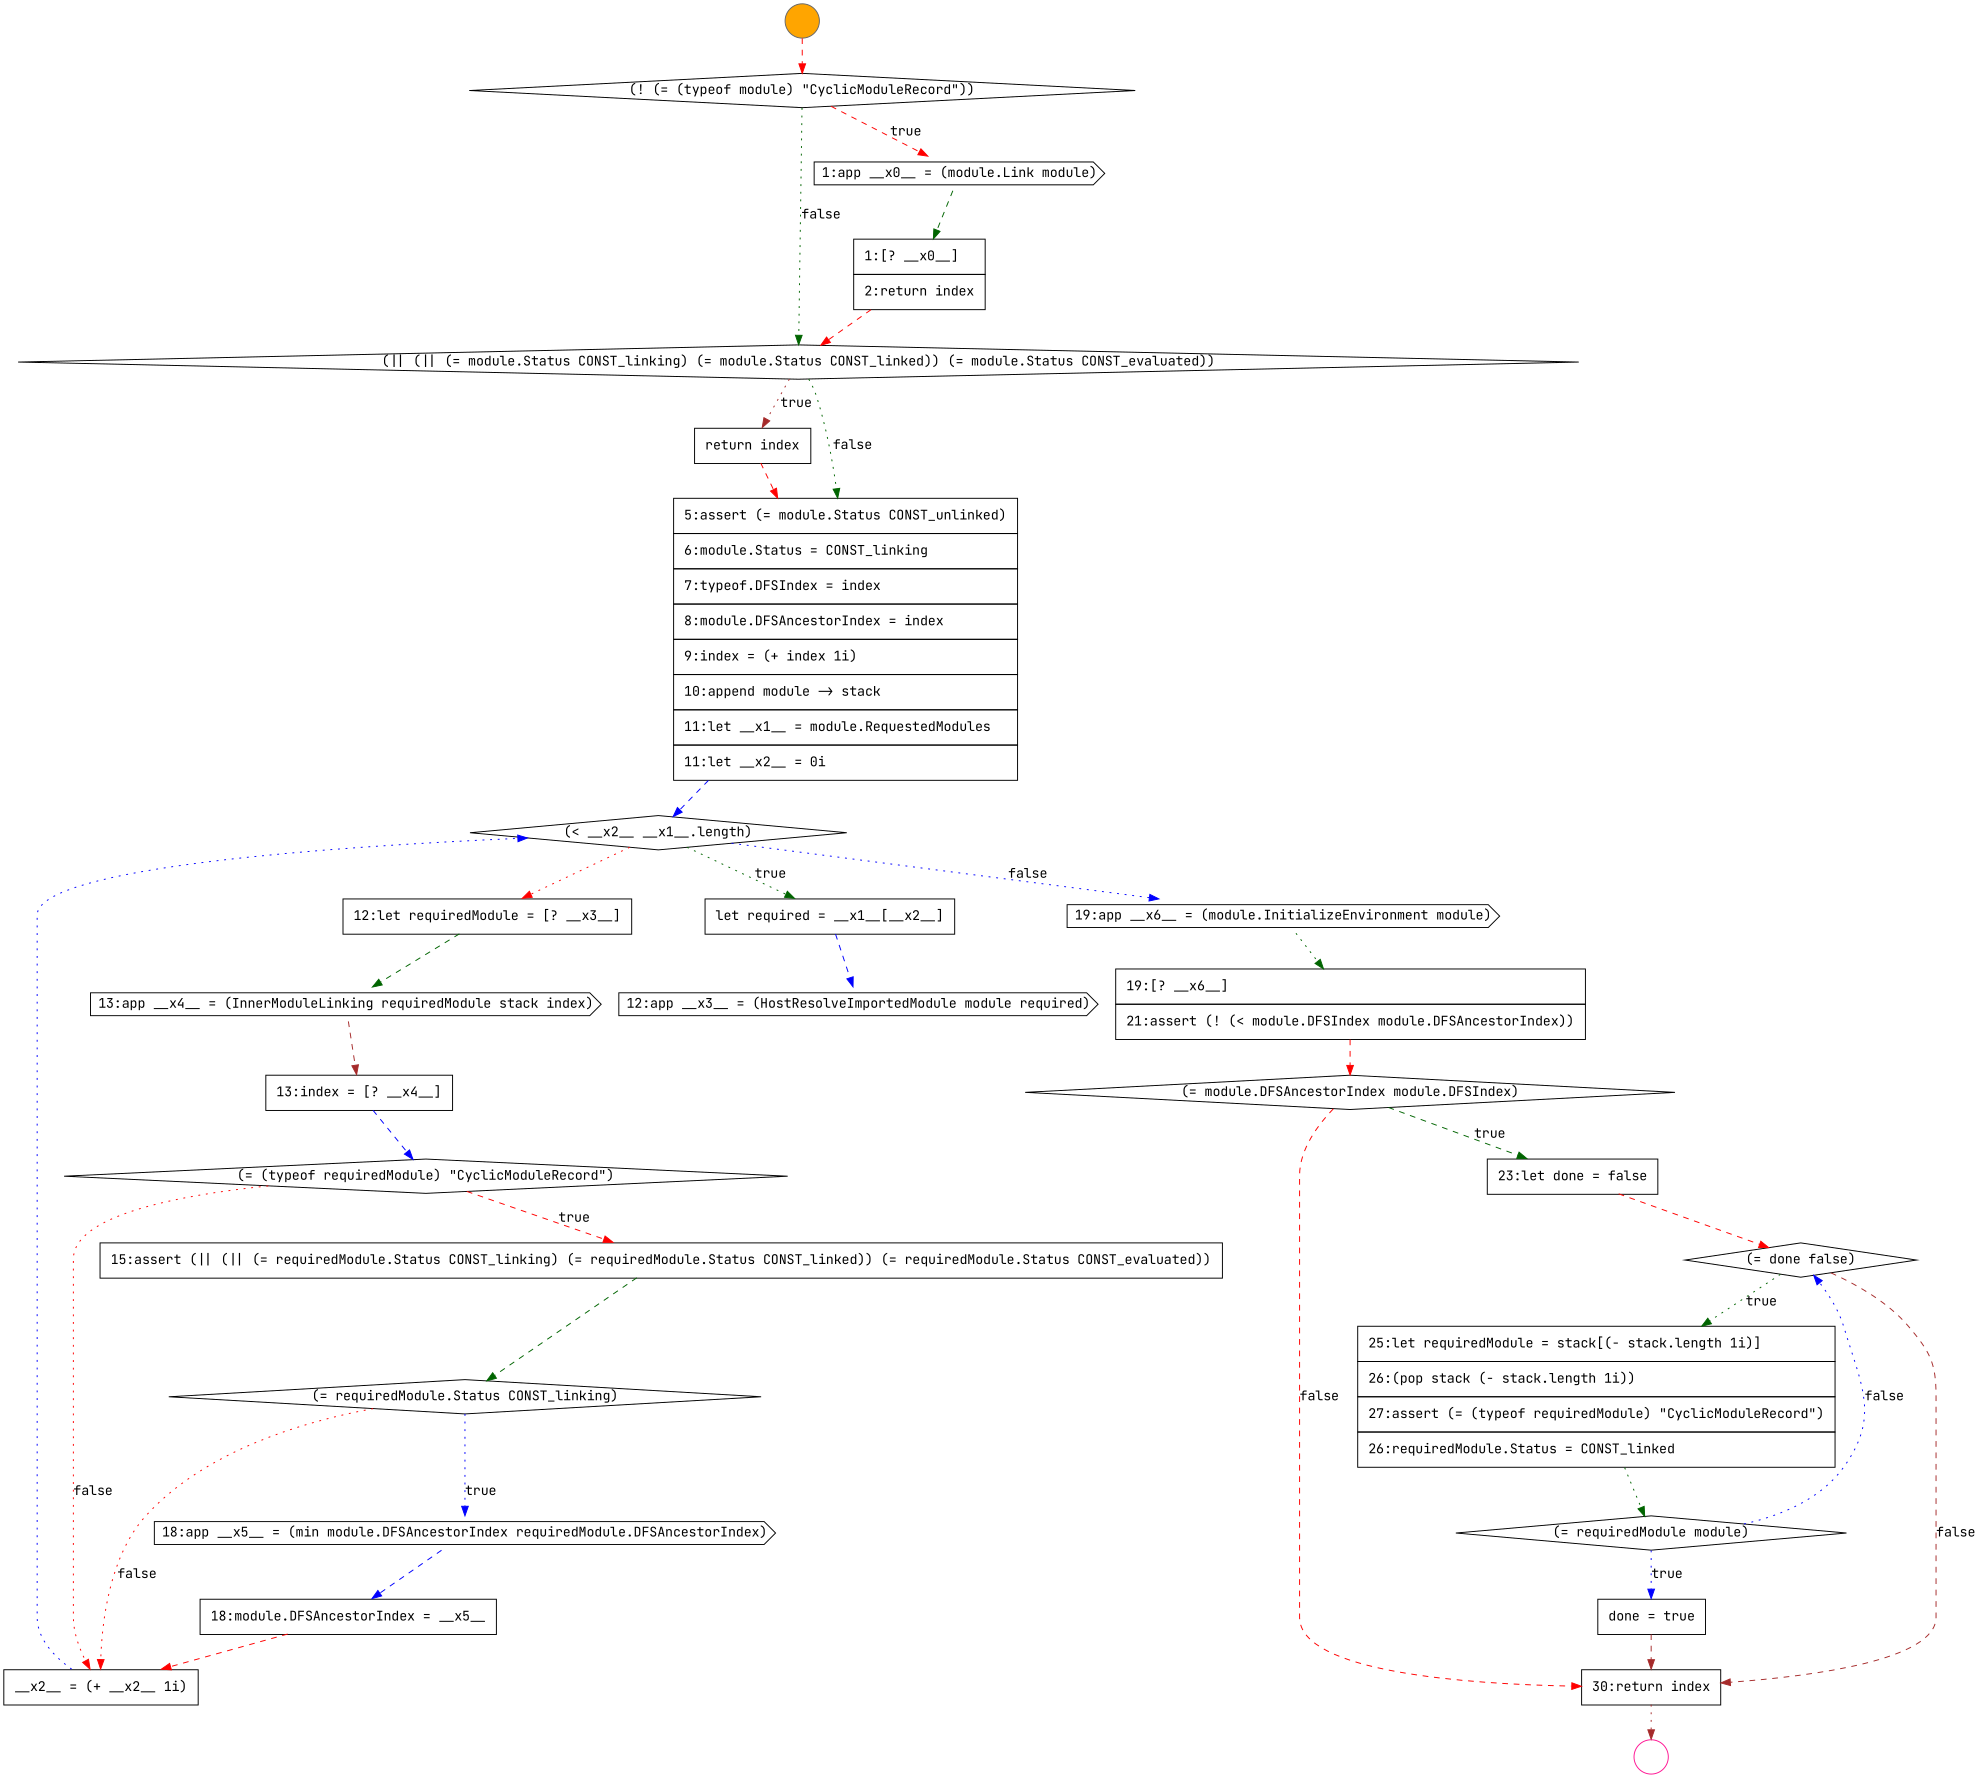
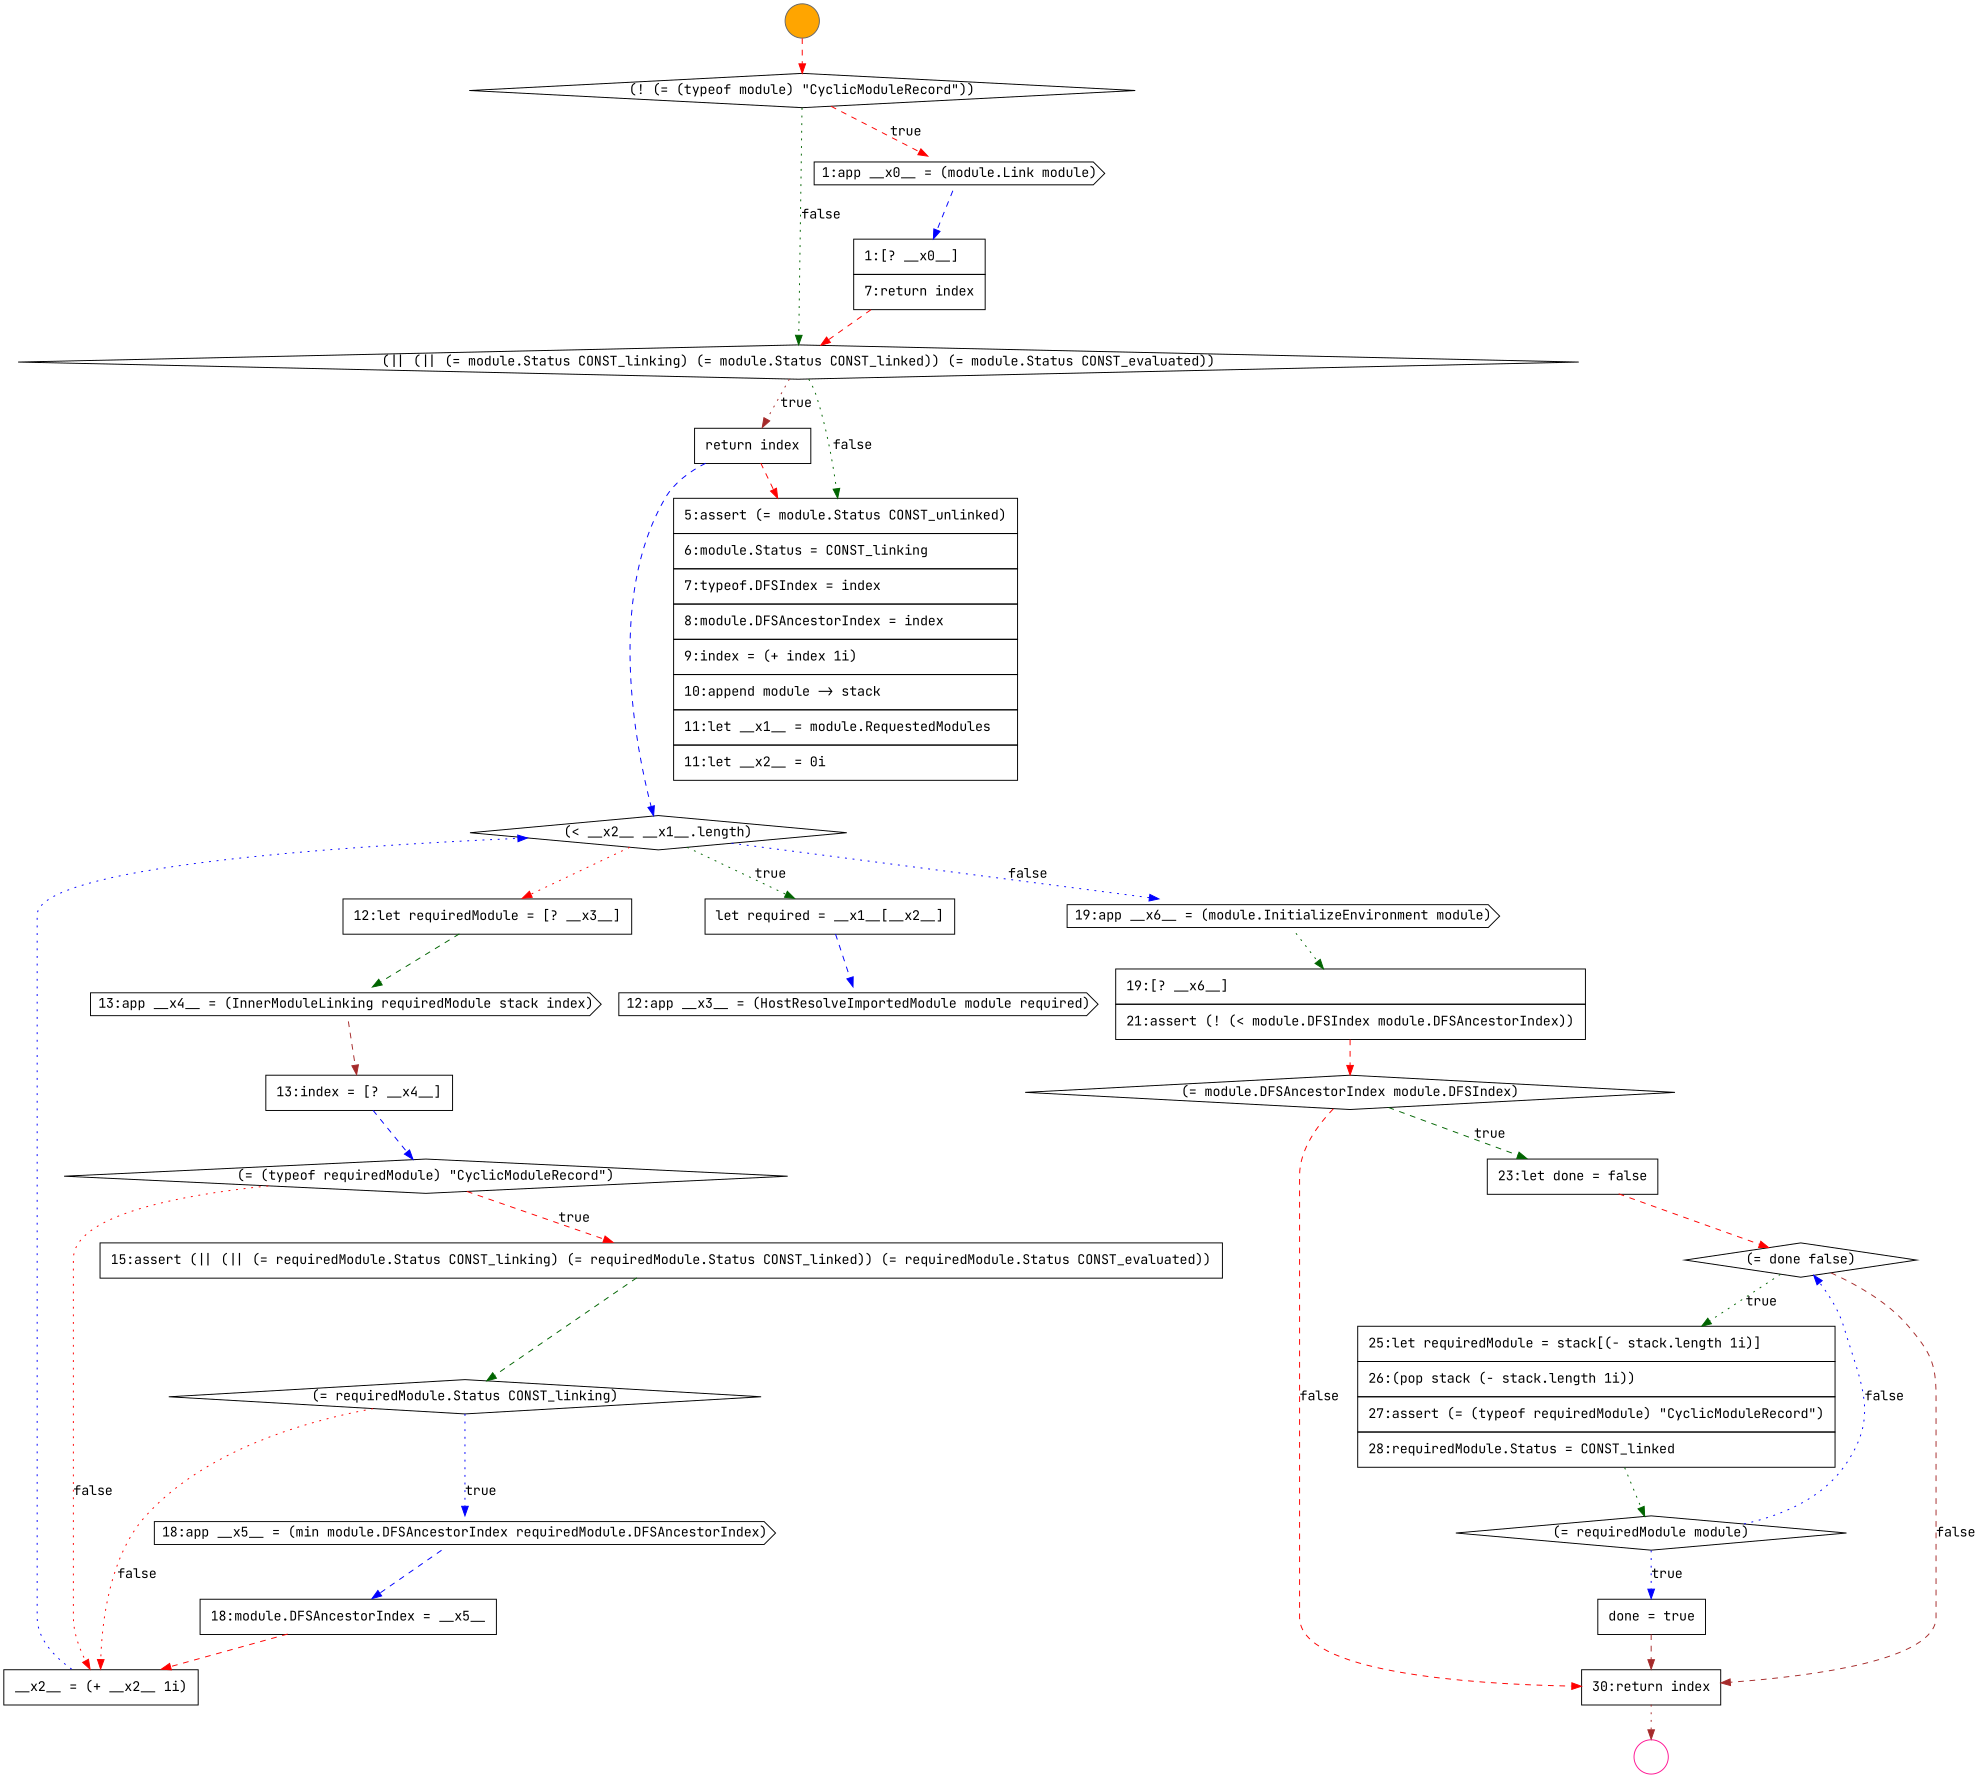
edge "1:app __x0__ = (module.Link module)" -> "1:[? __x0__]": color darkgreen -> blue
node "1:[? __x0__]": text "2:return index" -> "7:return index"
edge "5:assert (= module.Status CONST_unlinked)" -> "(< __x2__ __x1__.length)": now "return index" -> "(< __x2__ __x1__.length)"
node "25:let requiredModule = stack[(- stack.length 1i)]": text "26:requiredModule.Status = CONST_linked" -> "28:requiredModule.Status = CONST_linked"
